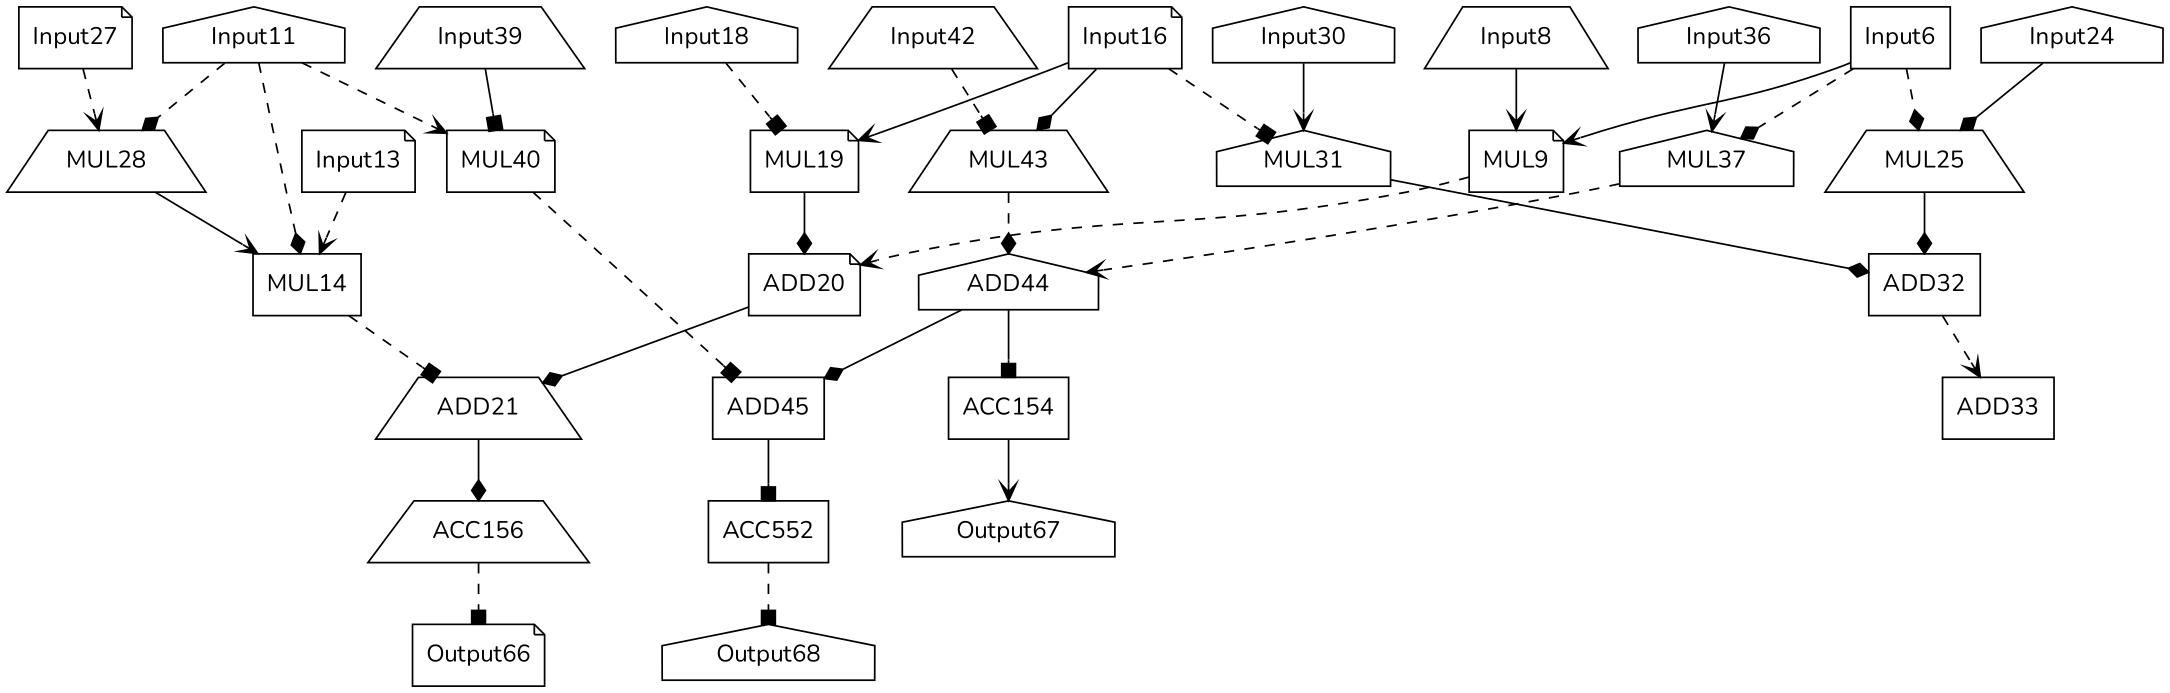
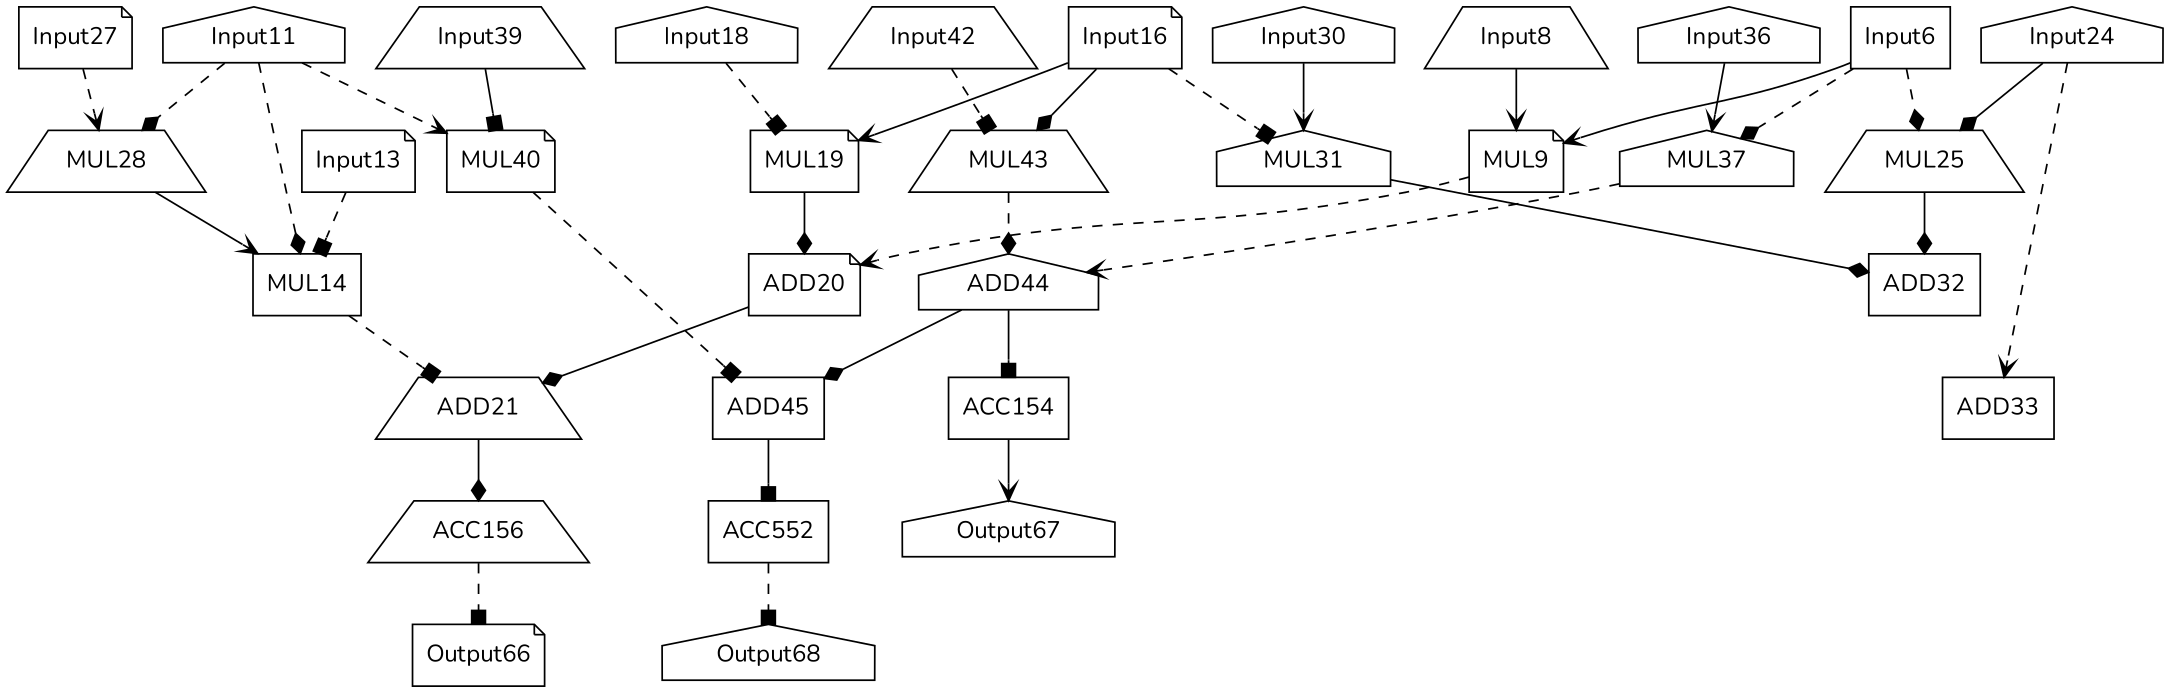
edge "Input13" -> "MUL14": arrowhead vee -> box
edge "ADD32" -> "ADD33": now "Input24" -> "ADD33"
